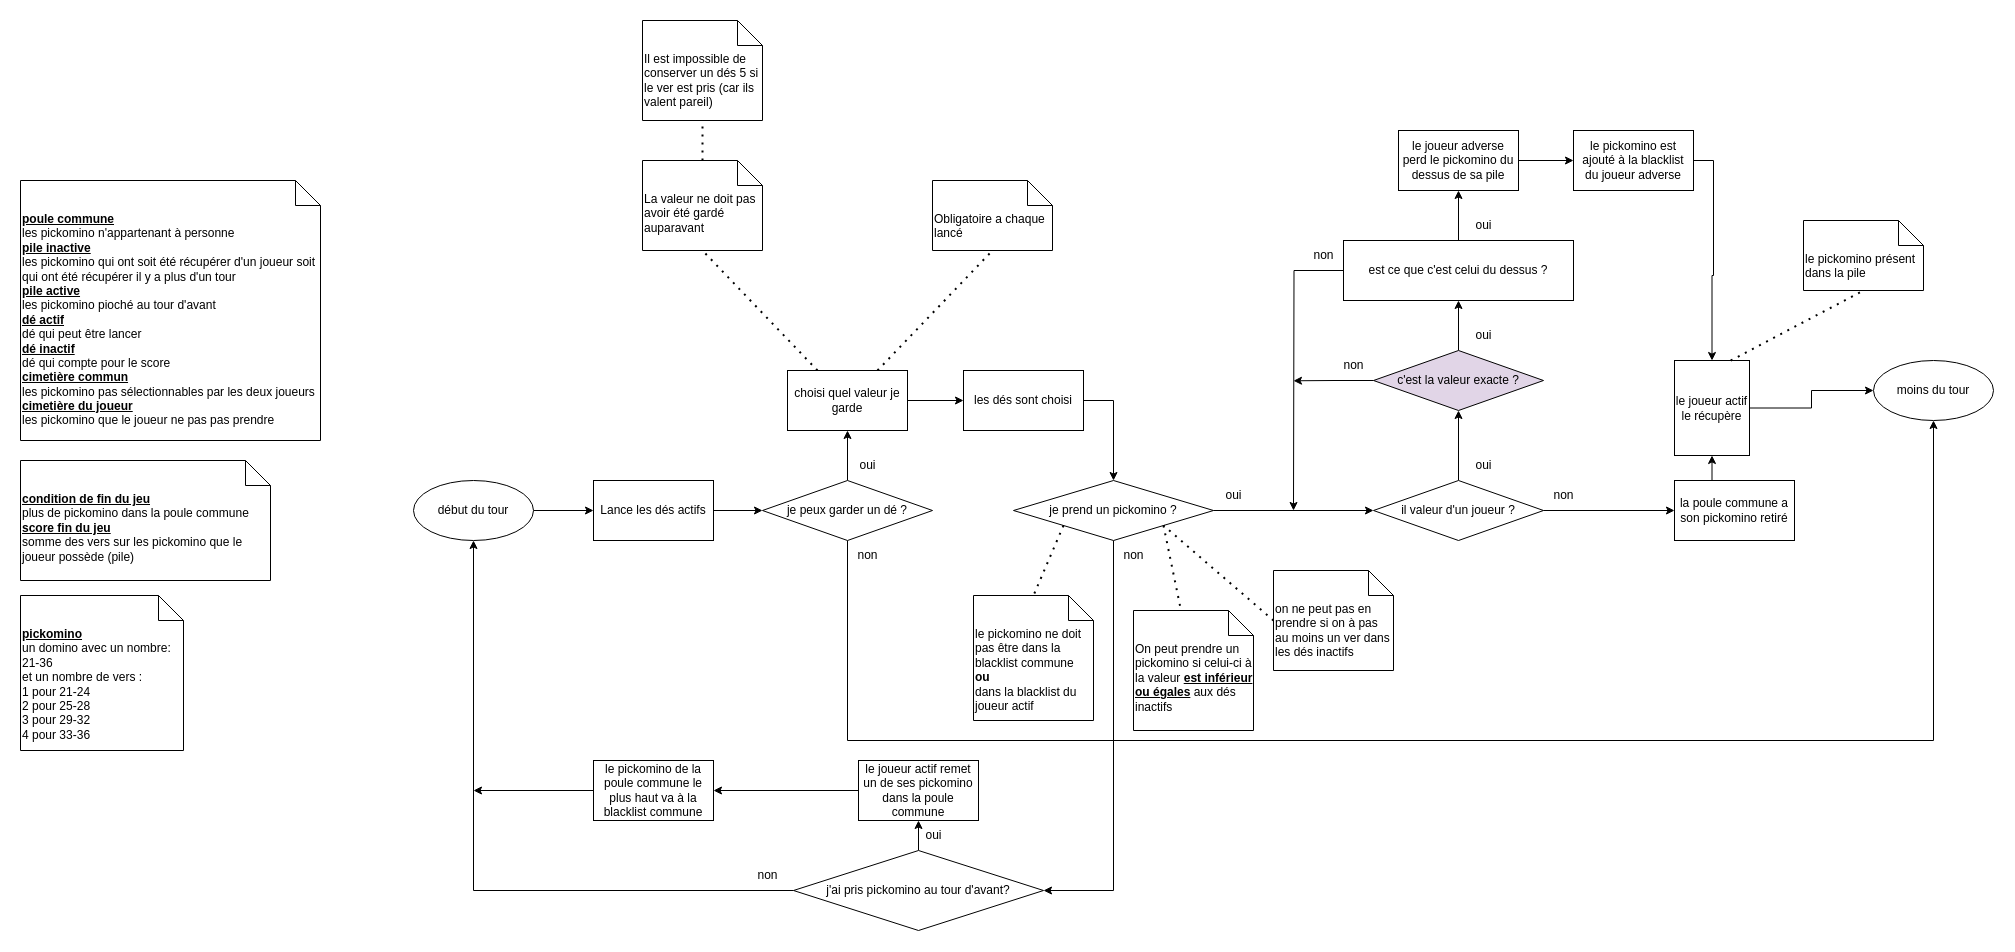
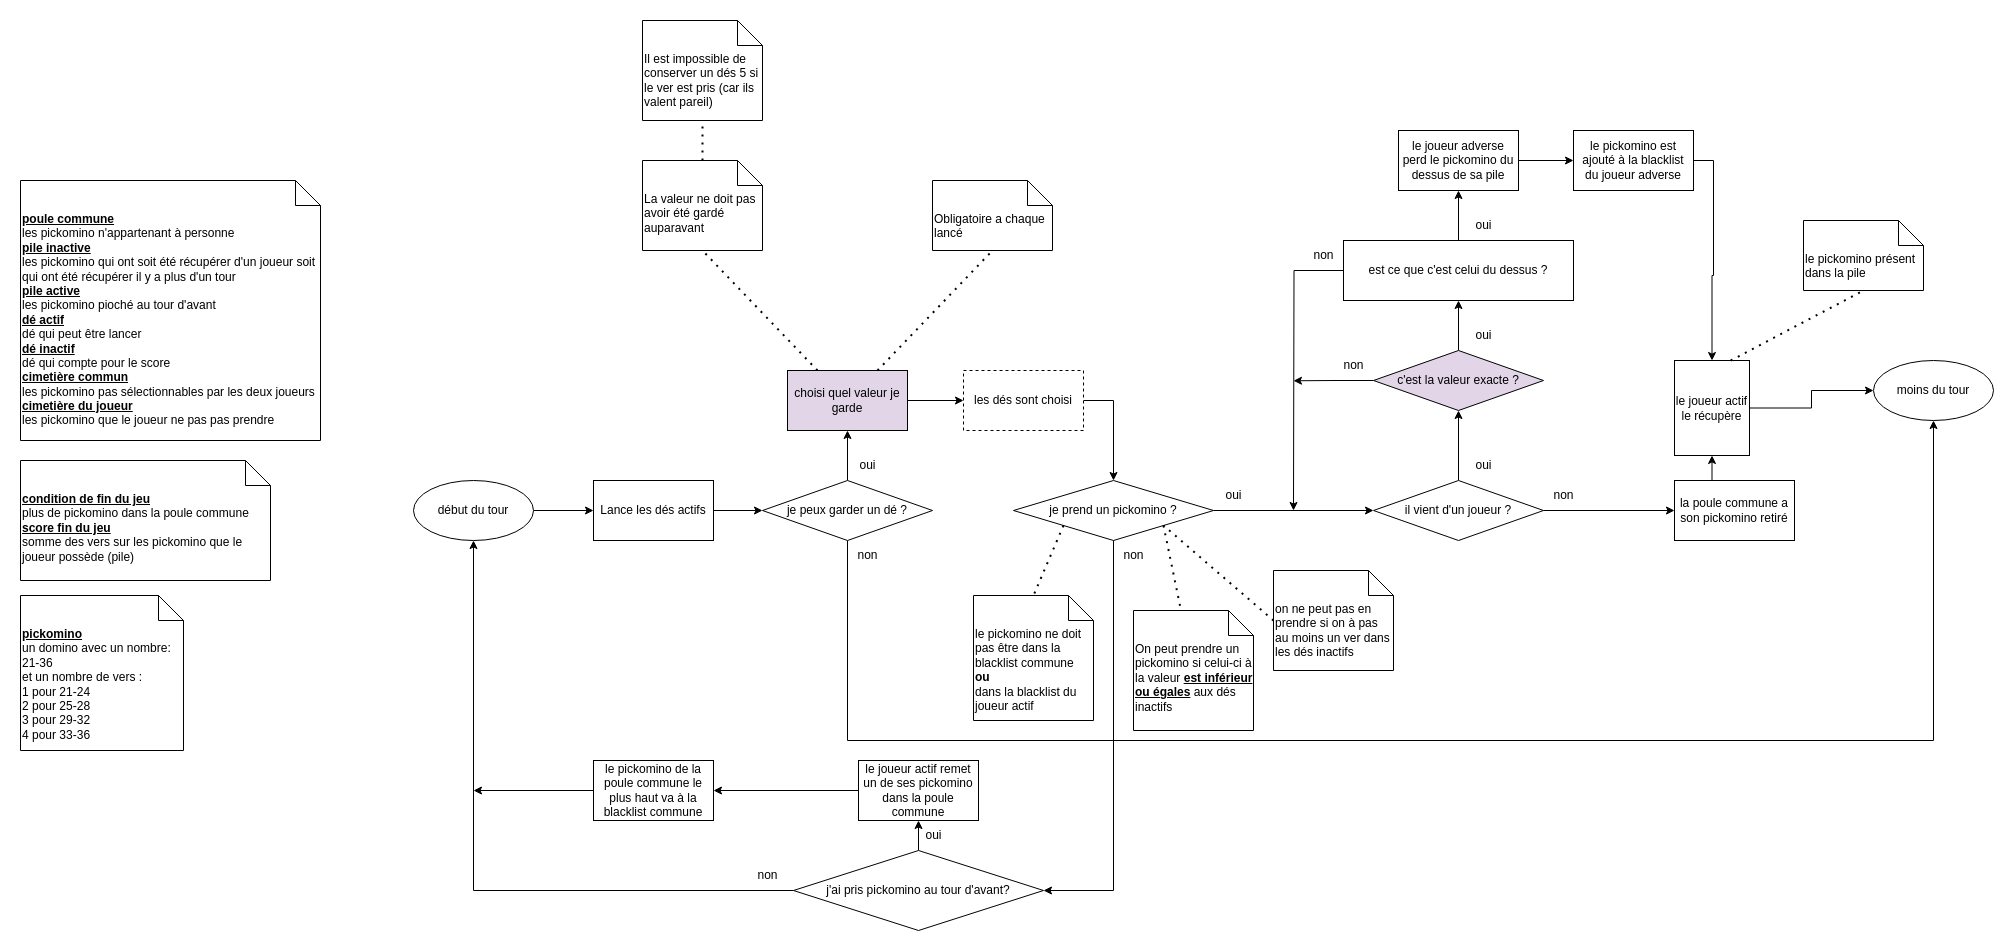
node "choisi quel valeur je garde": fillcolor #ffffff -> #e1d5e7
node "les dés sont choisi": style solid -> dashed
node "il valeur d'un joueur ?": label "il valeur d'un joueur ?" -> "il vient d'un joueur ?"
